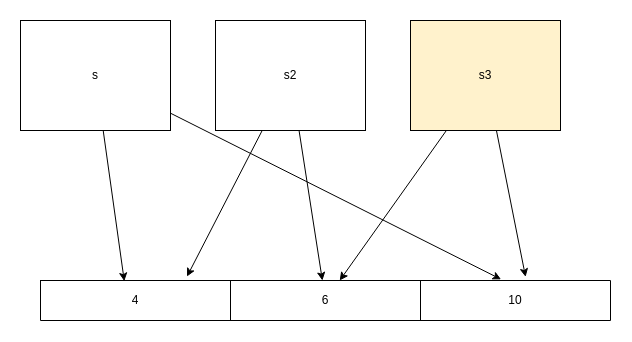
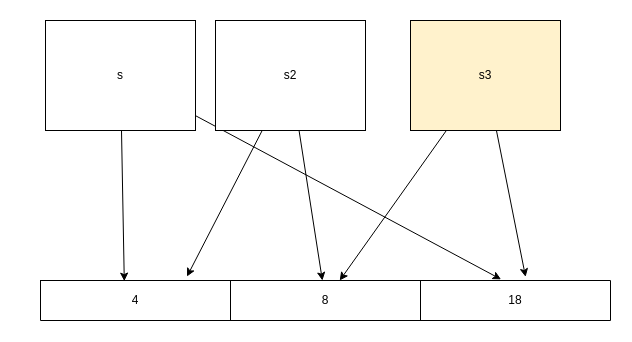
node "s": moved (96, 76) -> (121, 76)
node "6": label "6" -> "8"
node "10": label "10" -> "18"
